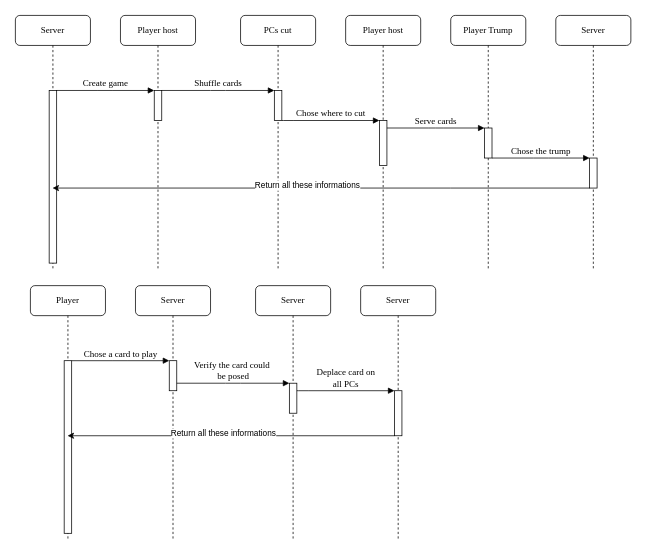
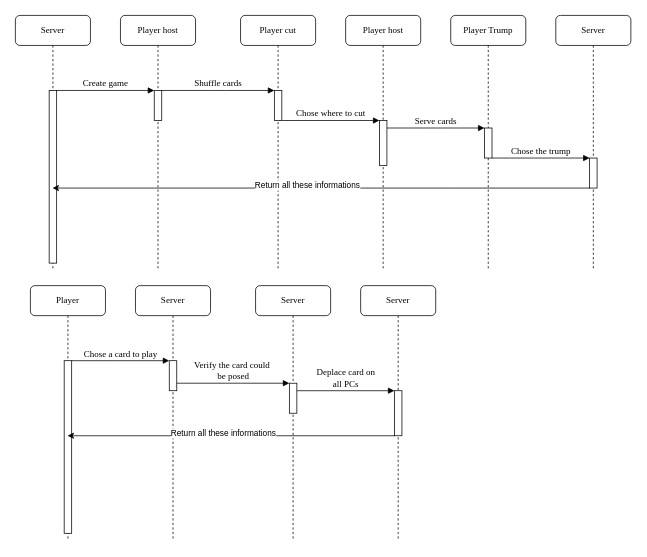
node "PCs cut": label "PCs cut" -> "Player cut"
